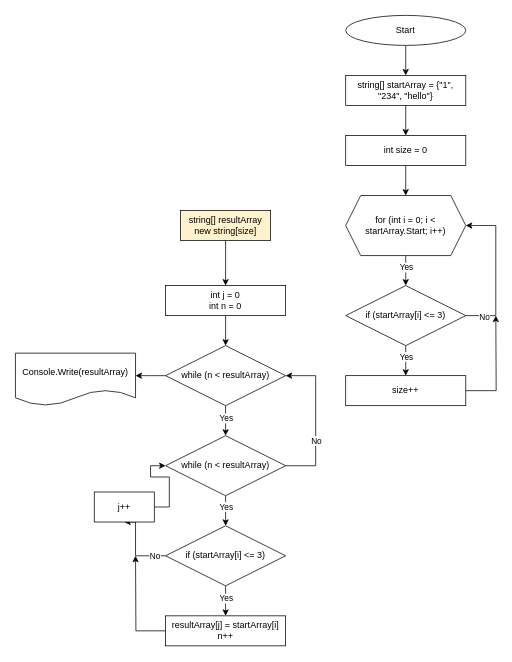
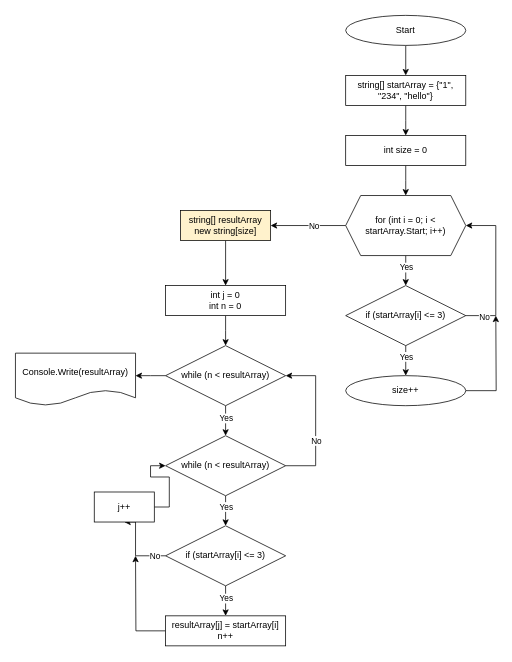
edge "for (int i = 0; i < startArray.Start; i++)" -> "string[] resultArray new string[size]": added, label "No"
node "size++": shape rectangle -> ellipse
